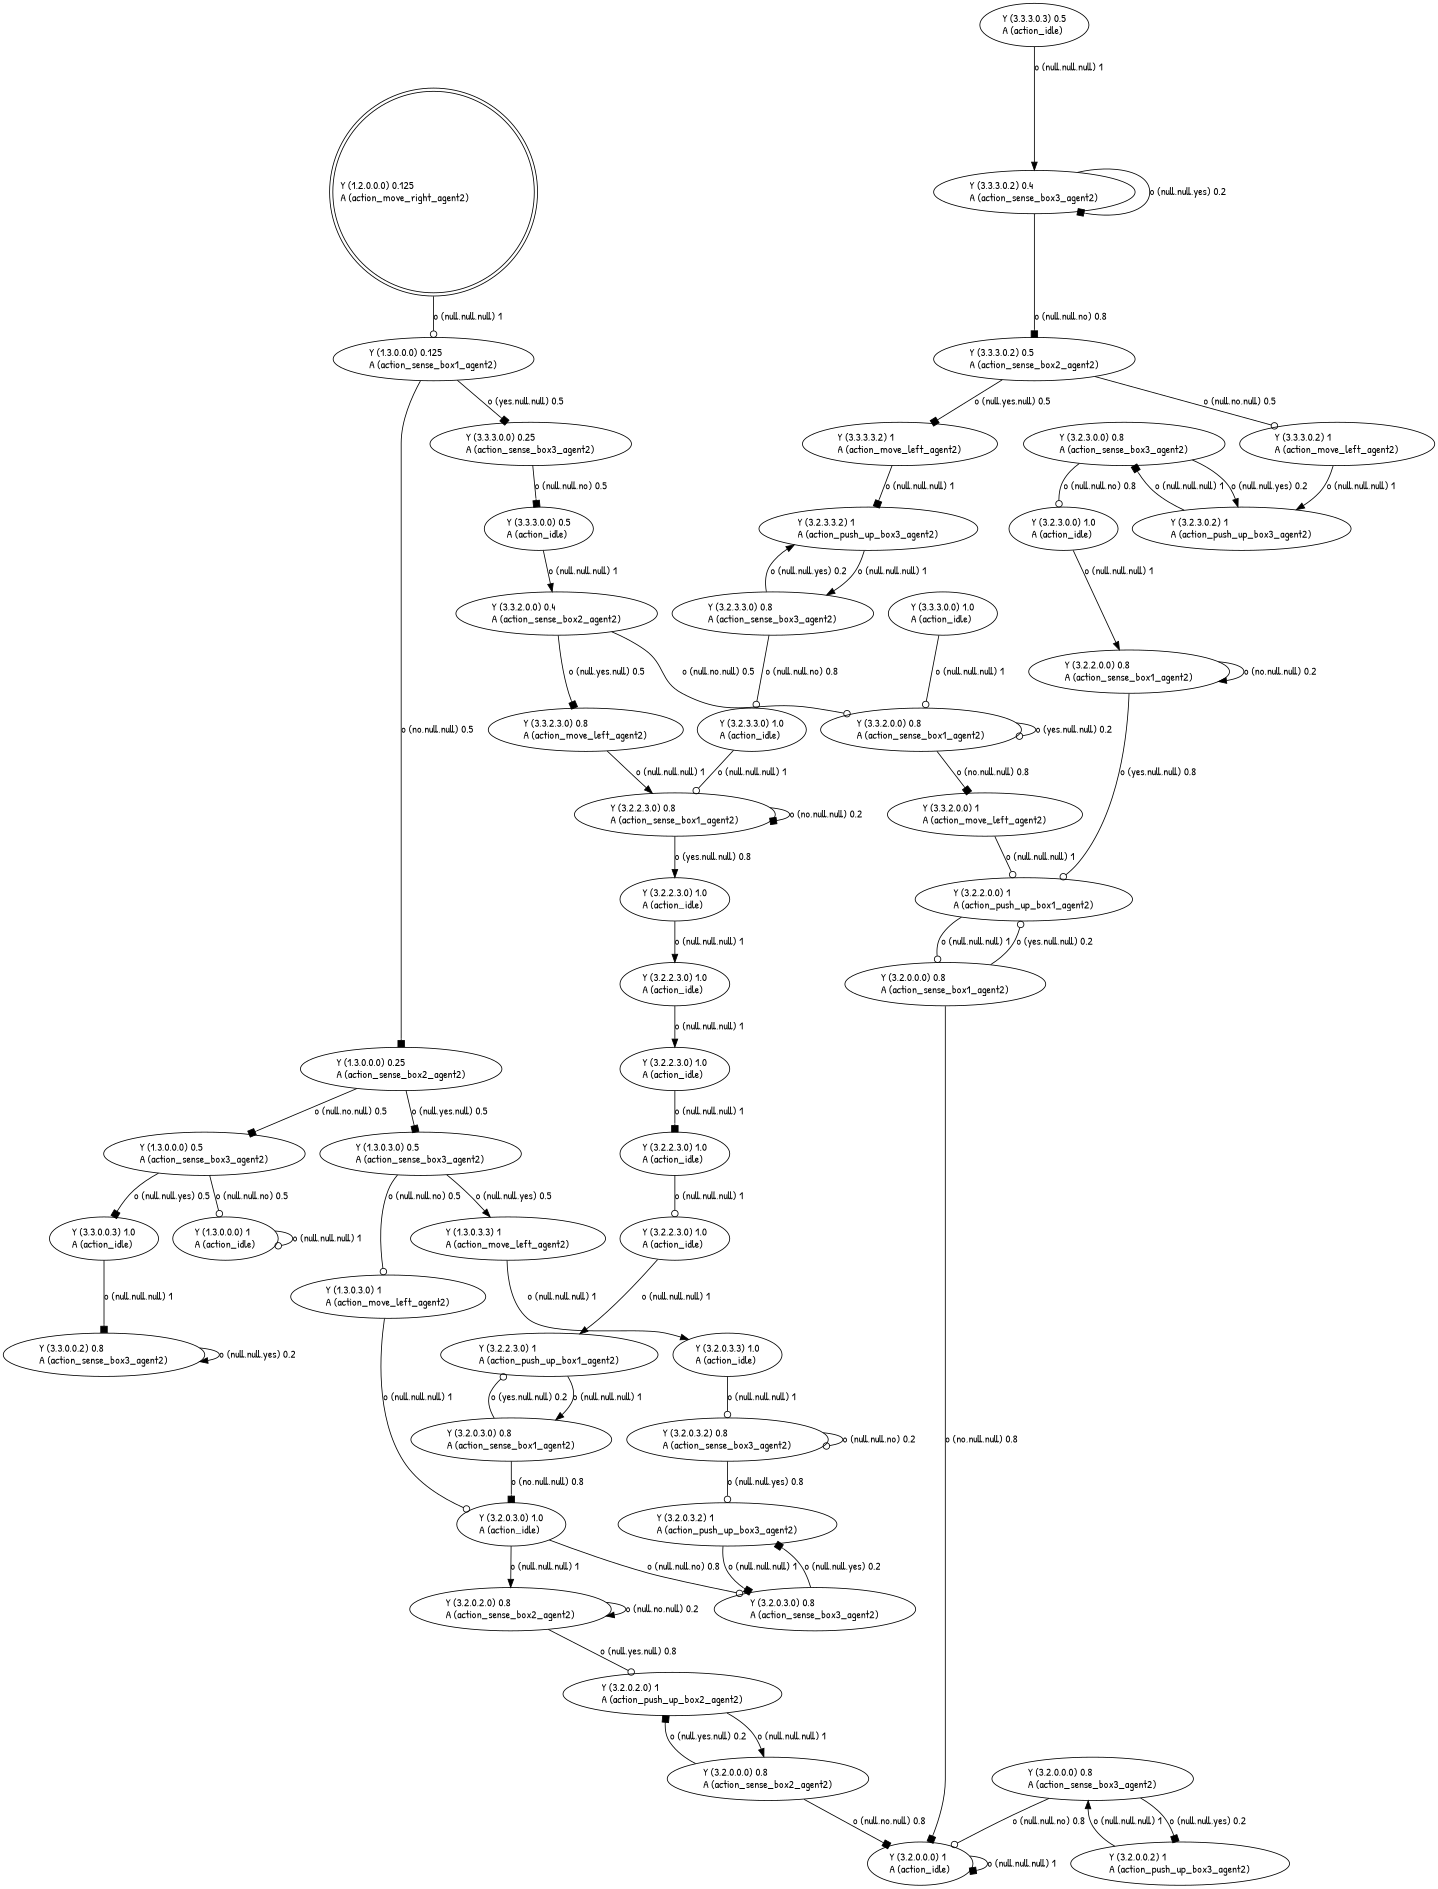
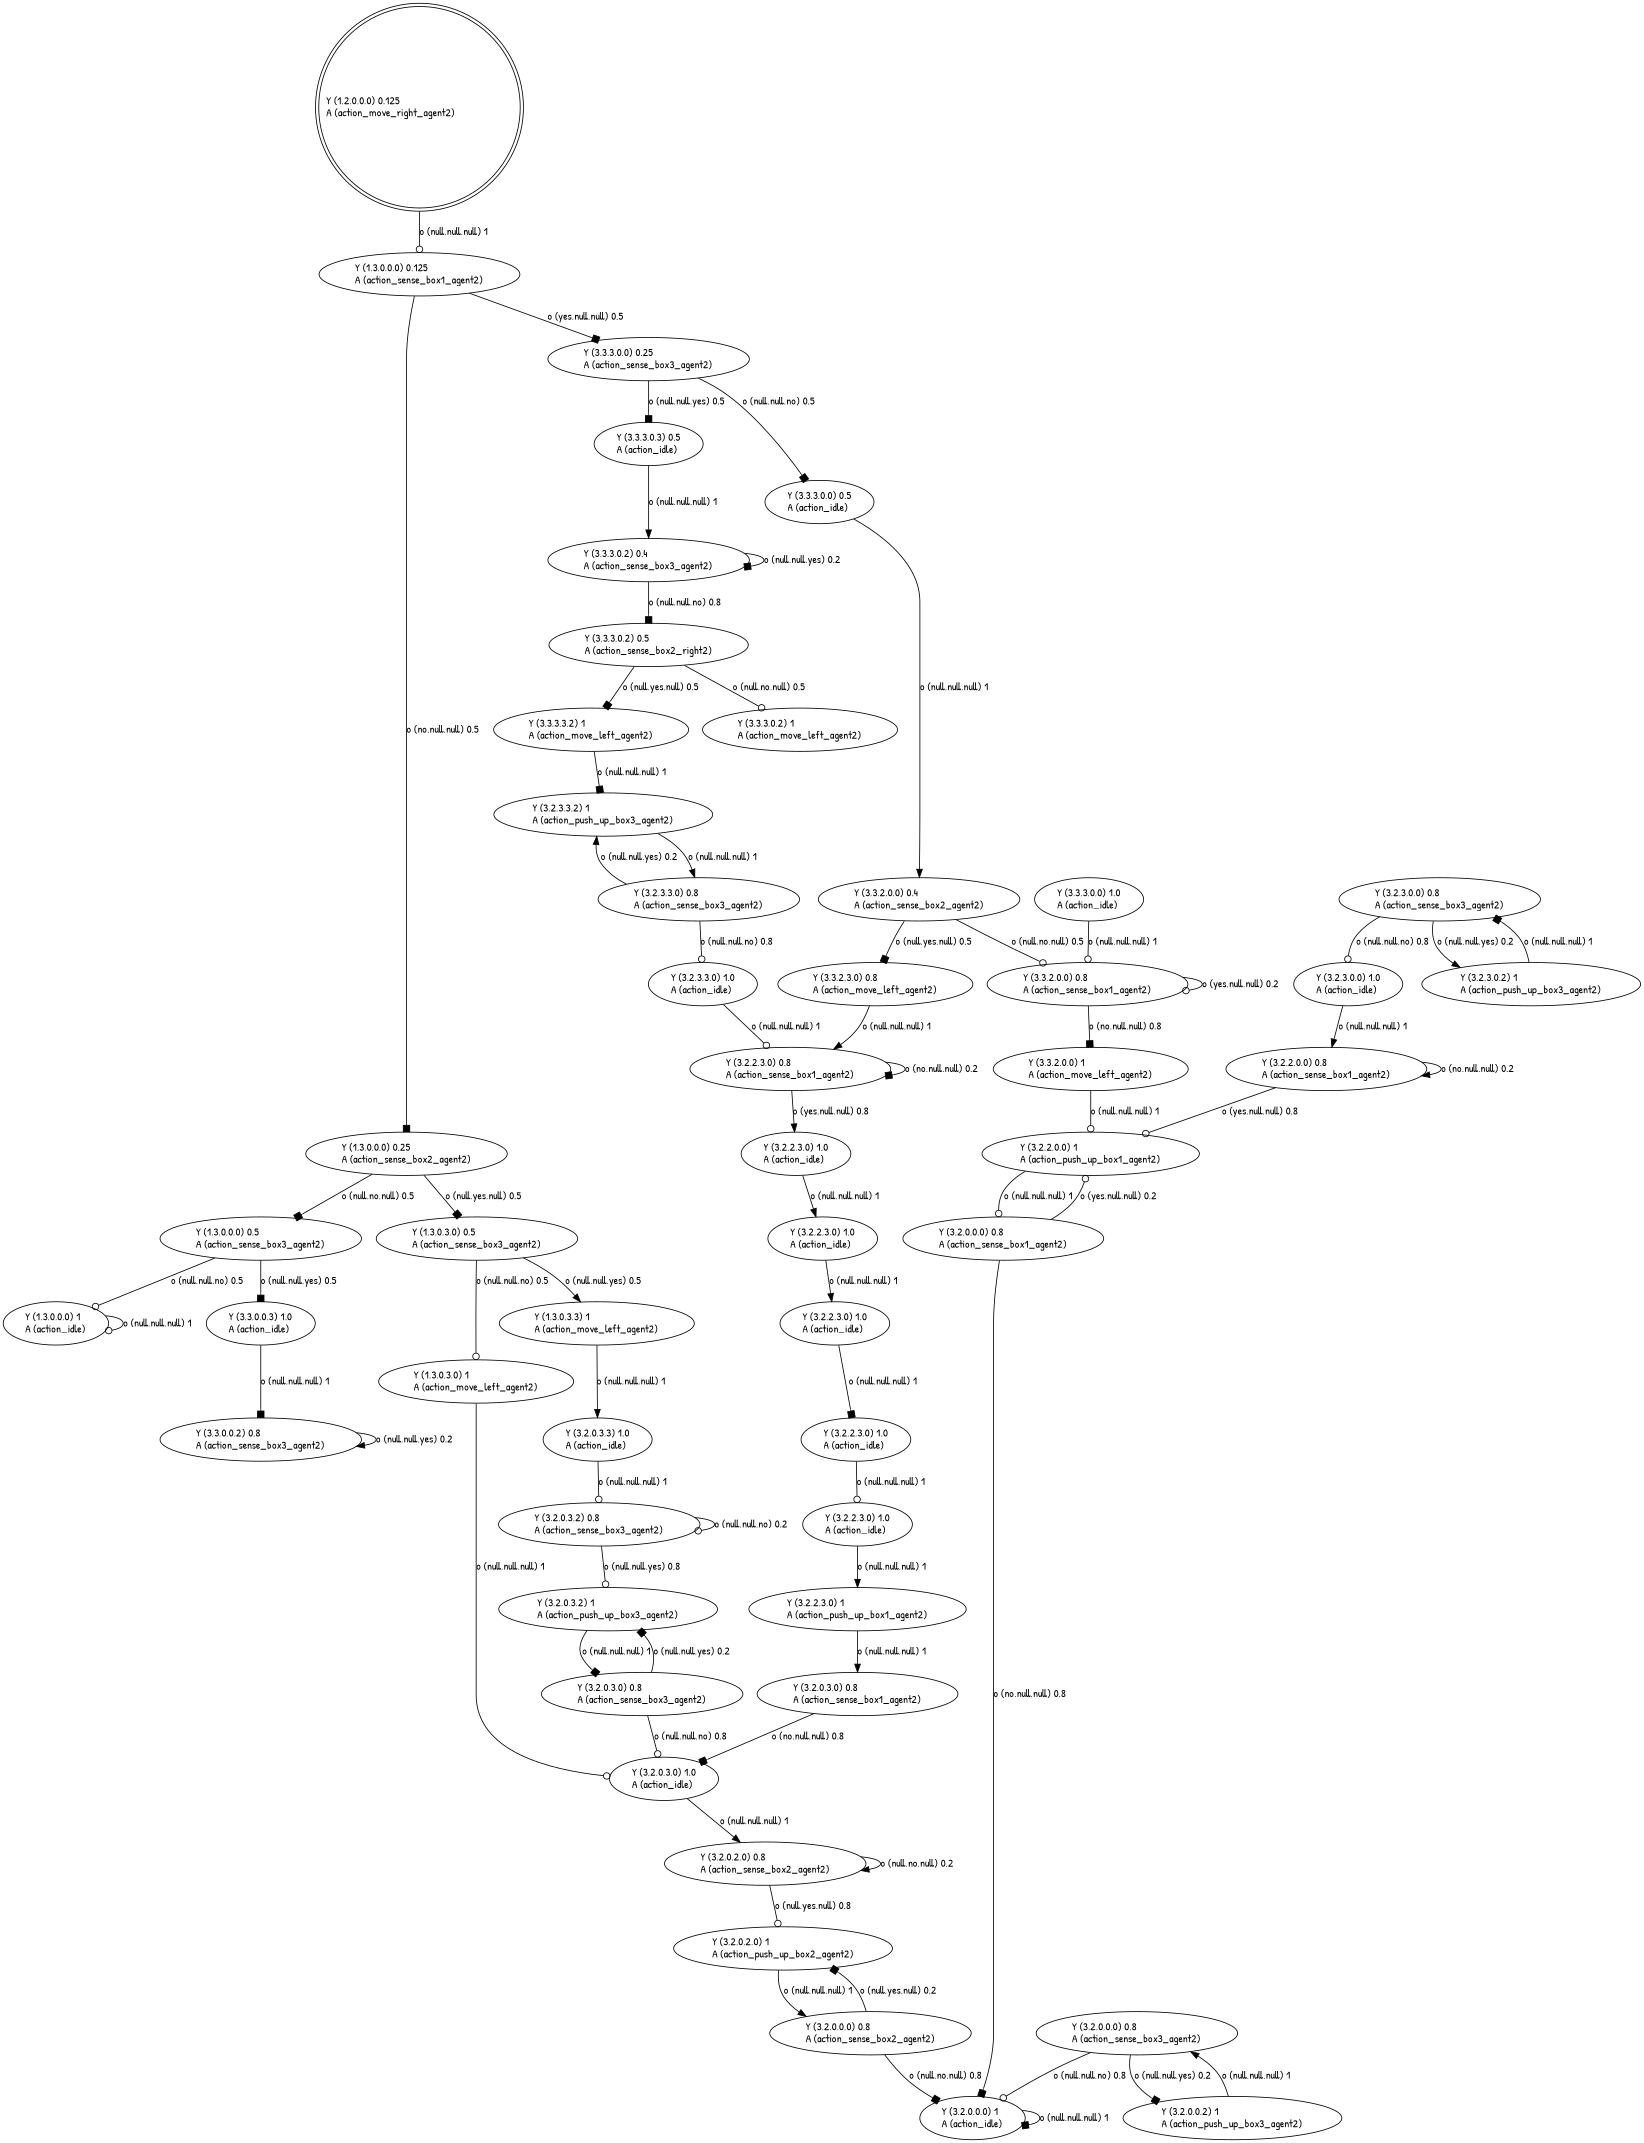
node "Y (3,3,3,0,2) 0.5 A (action_sense_box2_agent2)": label "Y (3,3,3,0,2) 0.5 A (action_sense_box2_agent2)" -> "Y (3,3,3,0,2) 0.5 A (action_sense_box2_right2)"
edge "Y (3,3,3,0,0) 0.25 A (action_sense_box3_agent2)" -> "Y (3,3,3,0,3) 0.5 A (action_idle)": added, label "o (null,null,yes) 0.5"
edge "Y (3,3,3,0,2) 1 A (action_move_left_agent2)" -> "Y (3,2,3,0,2) 1 A (action_push_up_box3_agent2)": removed, label "o (null,null,null) 1"
edge "Y (3,2,0,3,0) 0.8 A (action_sense_box1_agent2)" -> "Y (3,2,2,3,0) 1 A (action_push_up_box1_agent2)": removed, label "o (yes,null,null) 0.2"
edge "Y (3,2,0,3,0) 1.0 A (action_idle)" -> "Y (3,2,0,3,0) 0.8 A (action_sense_box3_agent2)": reversed
